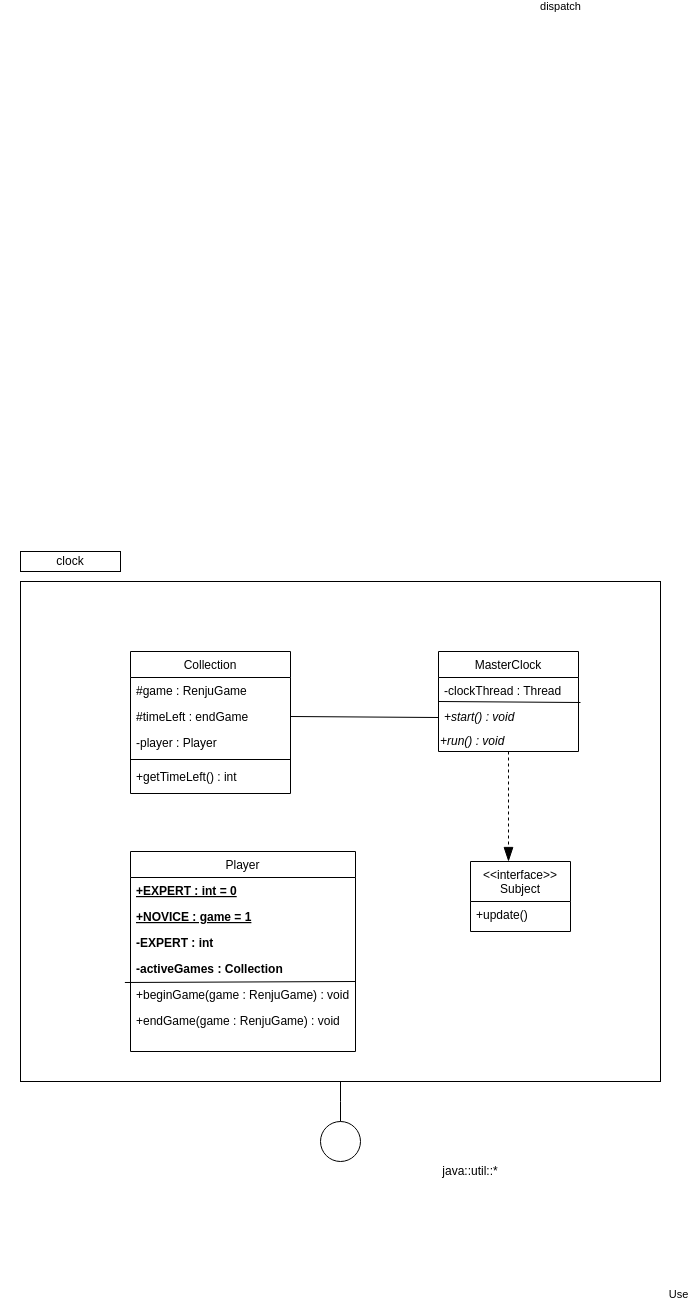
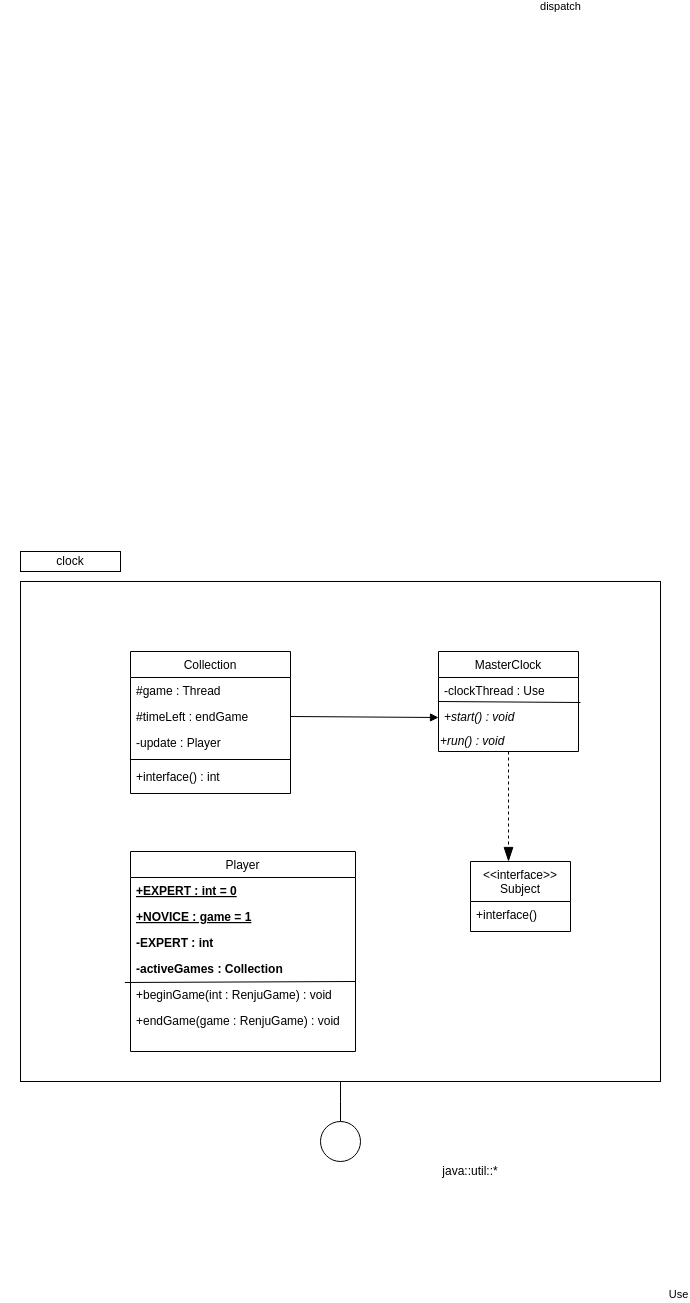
node "#game : RenjuGame": label "#game : RenjuGame" -> "#game : Thread"
node "-clockThread : Thread": label "-clockThread : Thread" -> "-clockThread : Use"
edge "#timeLeft : endGame" -- "+start() : void": arrowhead none -> block
node "-player : Player": label "-player : Player" -> "-update : Player"
node "+getTimeLeft() : int": label "+getTimeLeft() : int" -> "+interface() : int"
node "+update()": label "+update()" -> "+interface()"
node "+beginGame(game : RenjuGame) : void": label "+beginGame(game : RenjuGame) : void" -> "+beginGame(int : RenjuGame) : void"
